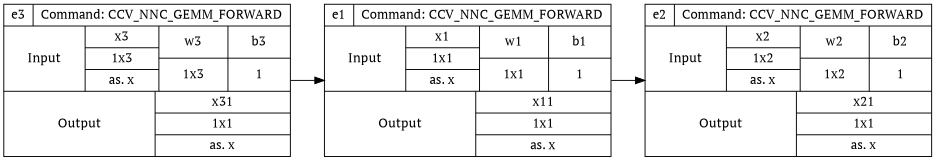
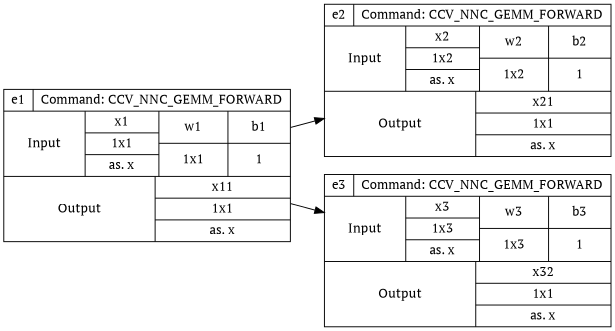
edge "e3" -> "e1": reversed
node "e3": text "x31" -> "x32"
